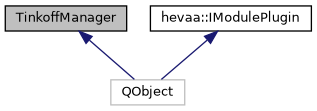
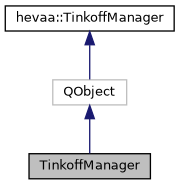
node "hevaa::IModulePlugin": label "hevaa::IModulePlugin" -> "hevaa::TinkoffManager"
edge "QObject" -> "TinkoffManager": reversed
